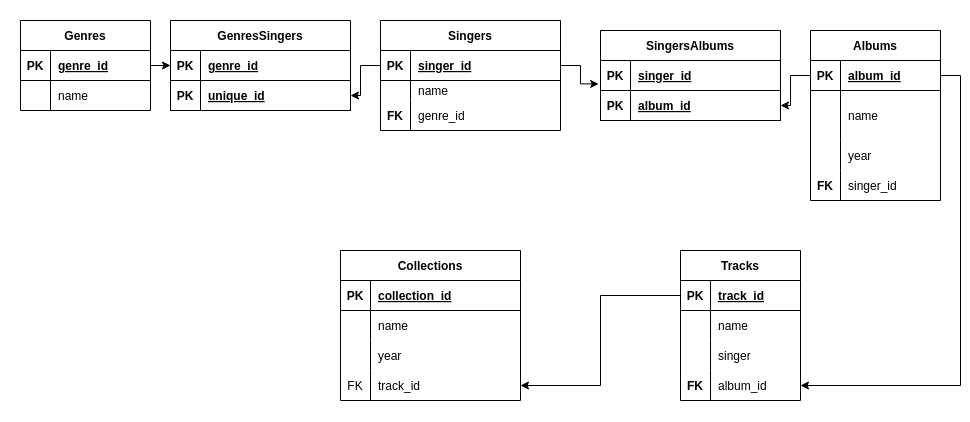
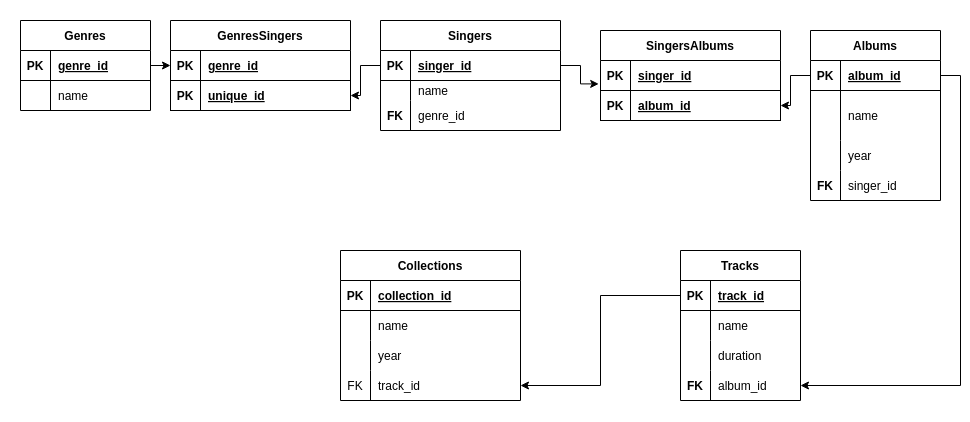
node "singer": label "singer" -> "duration"
